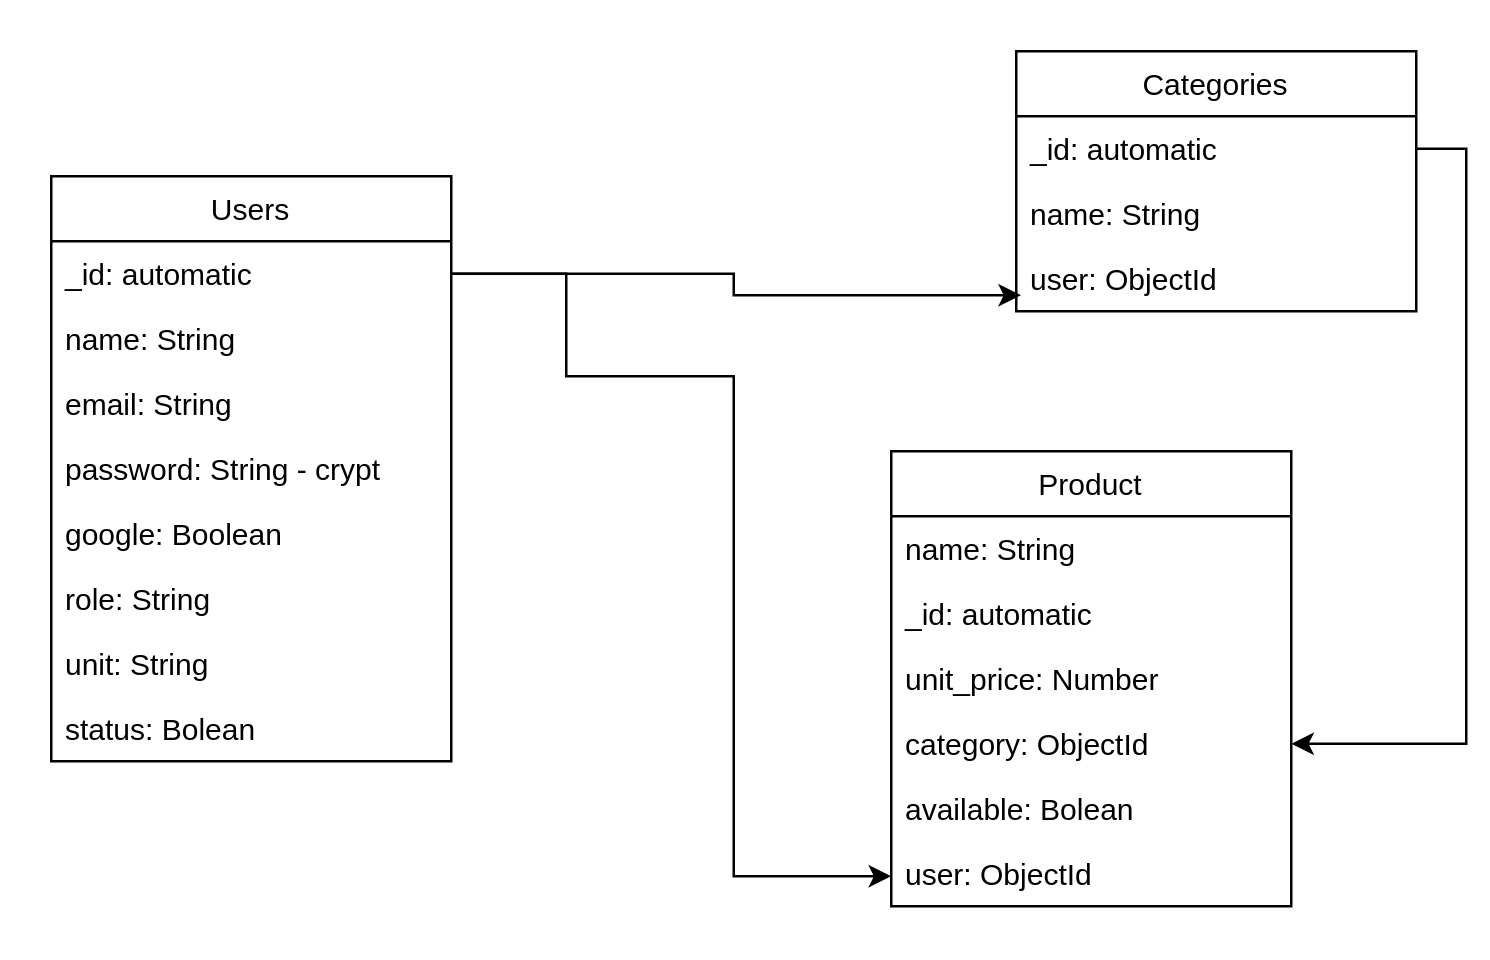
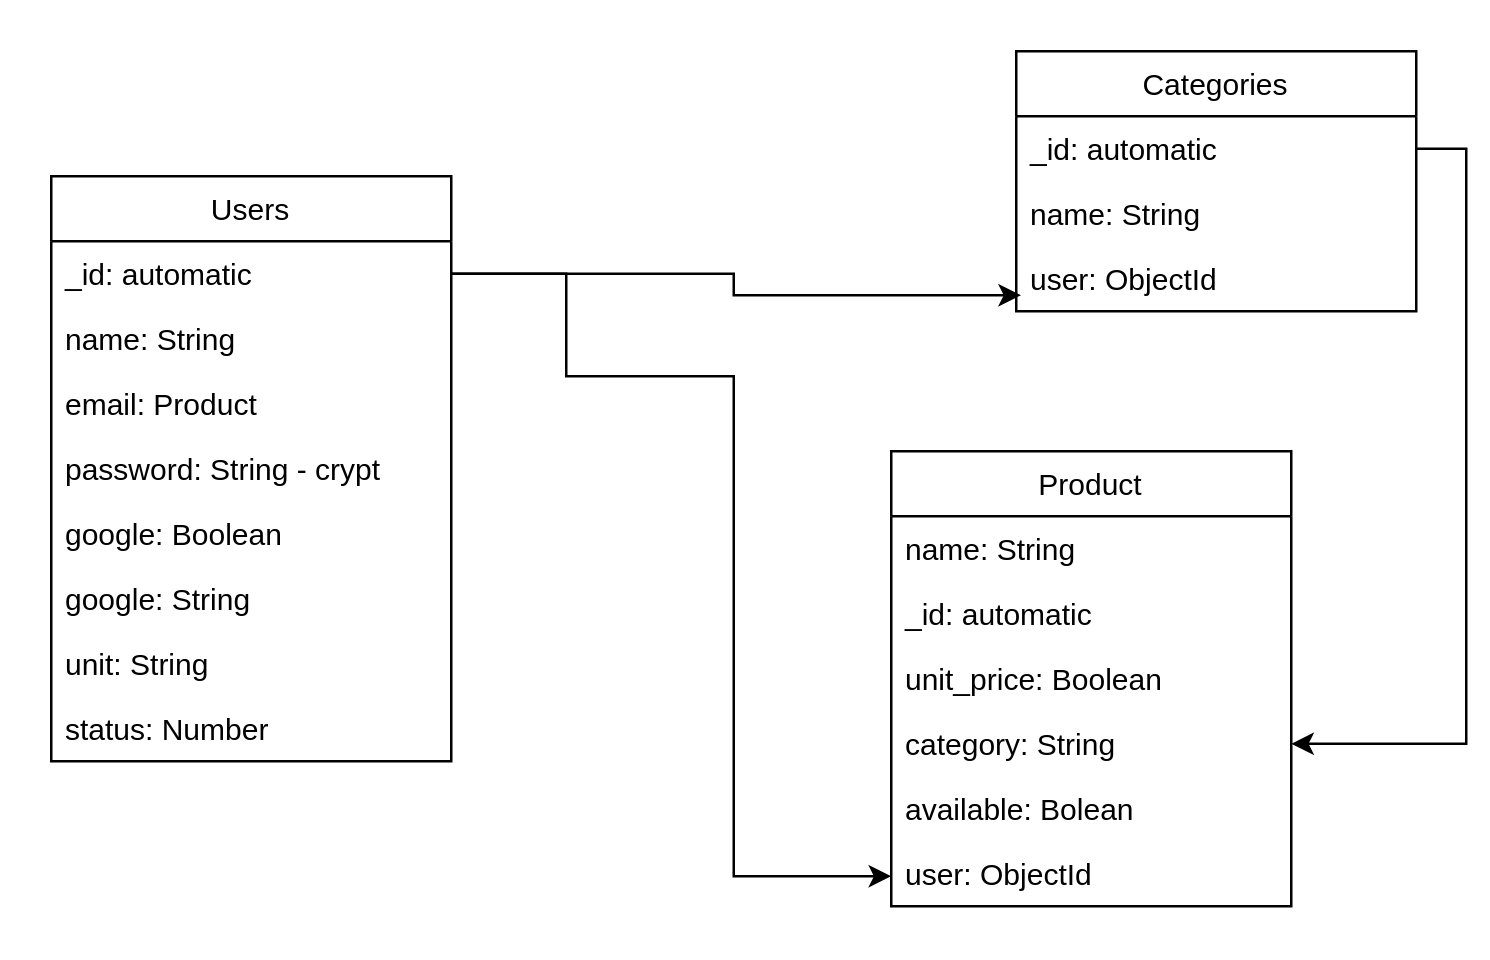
node "email: String": label "email: String" -> "email: Product"
node "role: String": label "role: String" -> "google: String"
node "unit_price: Number": label "unit_price: Number" -> "unit_price: Boolean"
node "status: Bolean": label "status: Bolean" -> "status: Number"
node "category: ObjectId": label "category: ObjectId" -> "category: String"
